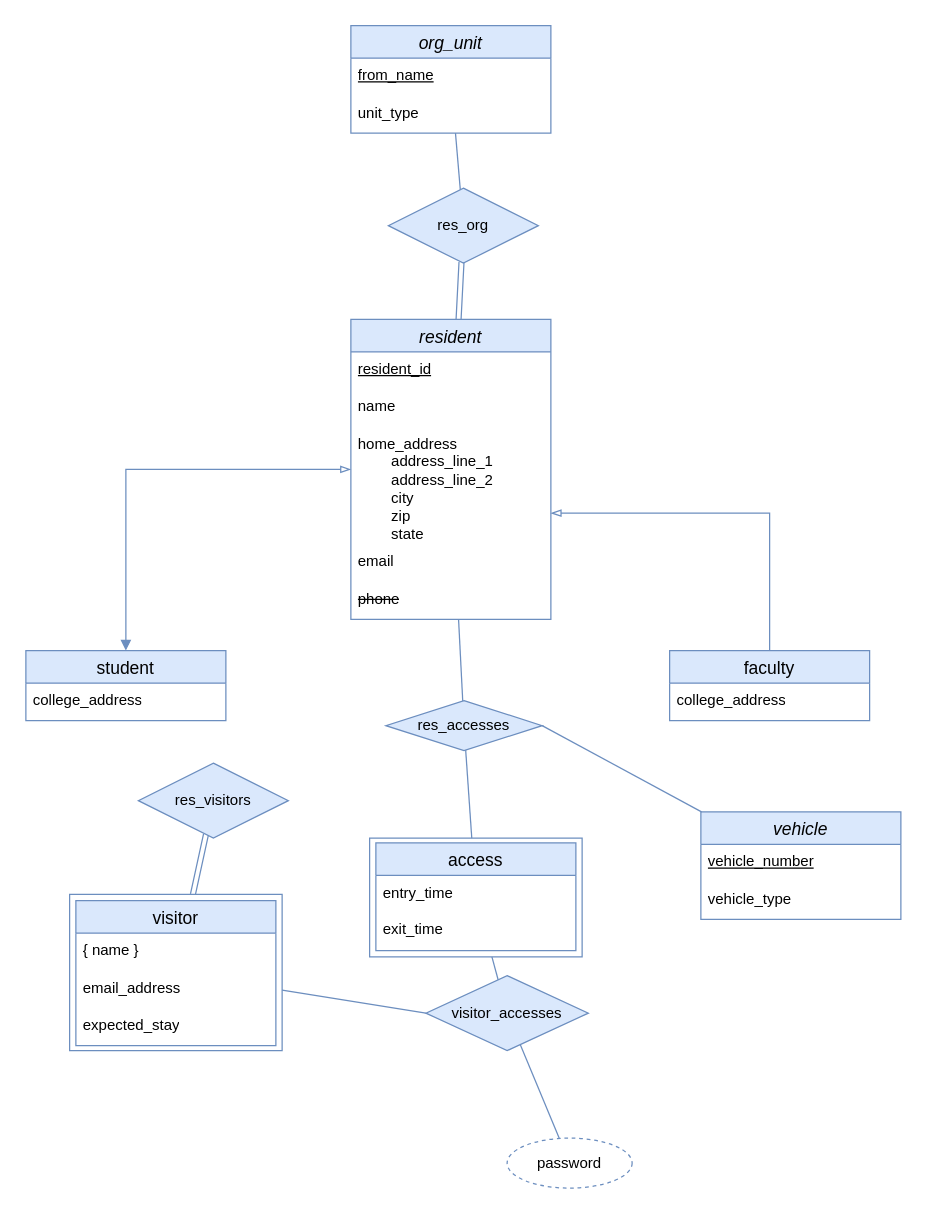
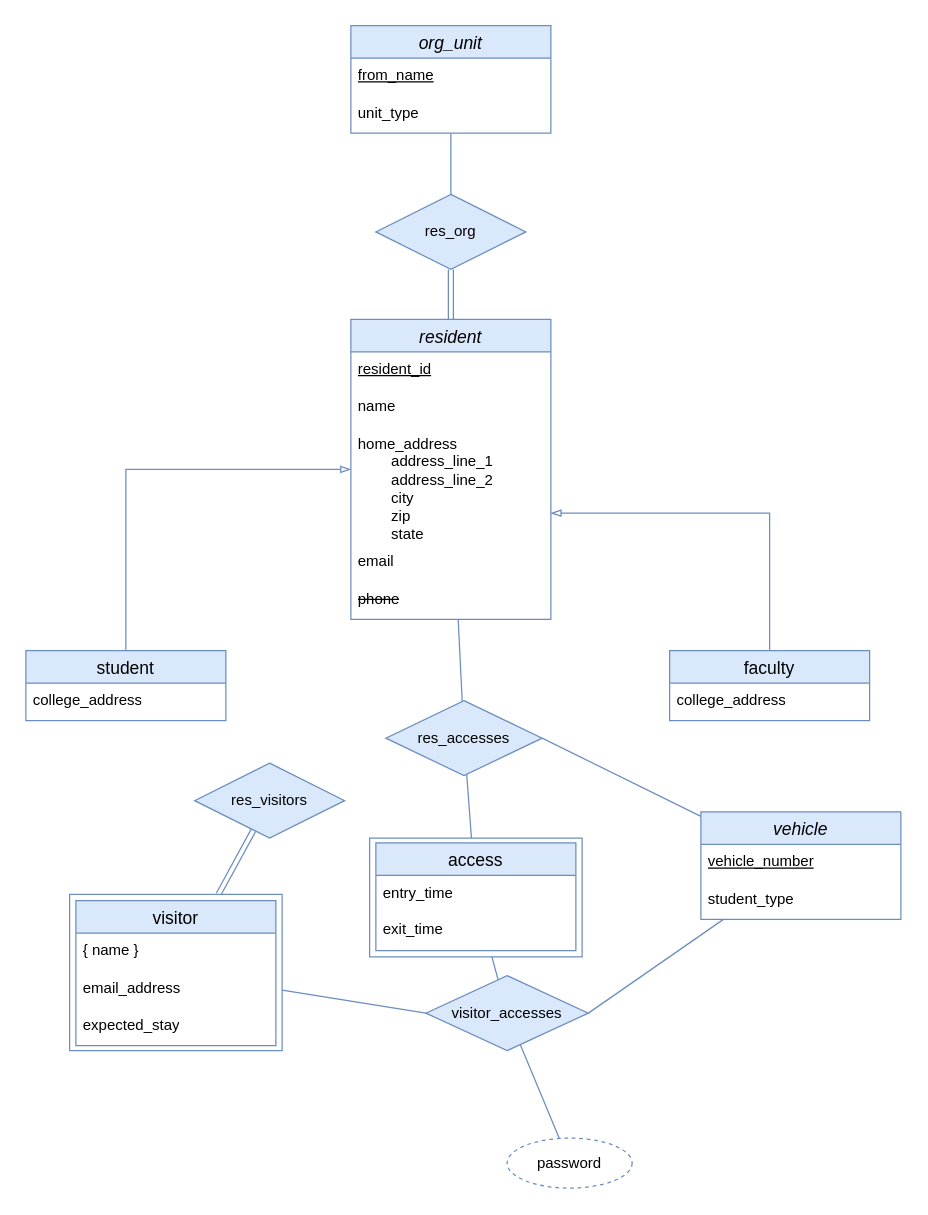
node "res_org": moved (463, 226) -> (451, 232)
edge "resident" -- "student": arrowhead block -> none
node "res_accesses": size 156x50 -> 156x75
node "res_visitors": moved (213, 801) -> (269, 801)
node "vehicle_type": label "vehicle_type" -> "student_type"
edge "vehicle" -- "visitor_accesses": added
